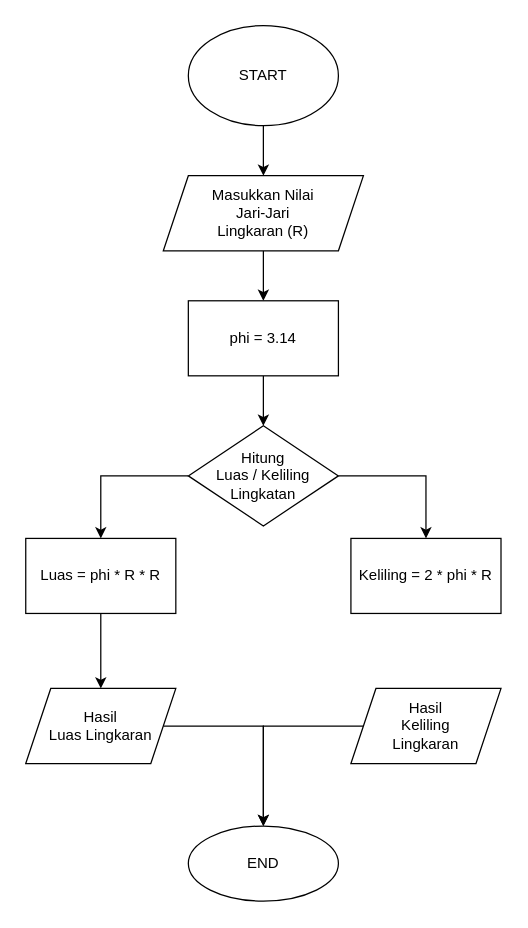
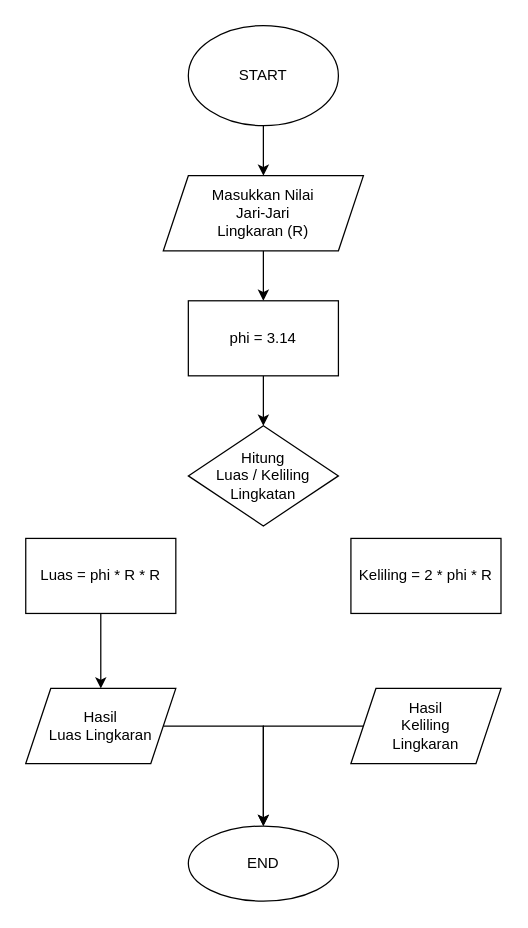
edge "Hitung Luas / Keliling Lingkatan" -> "Luas = phi * R * R": removed
edge "Hitung Luas / Keliling Lingkatan" -> "Keliling = 2 * phi * R": removed
